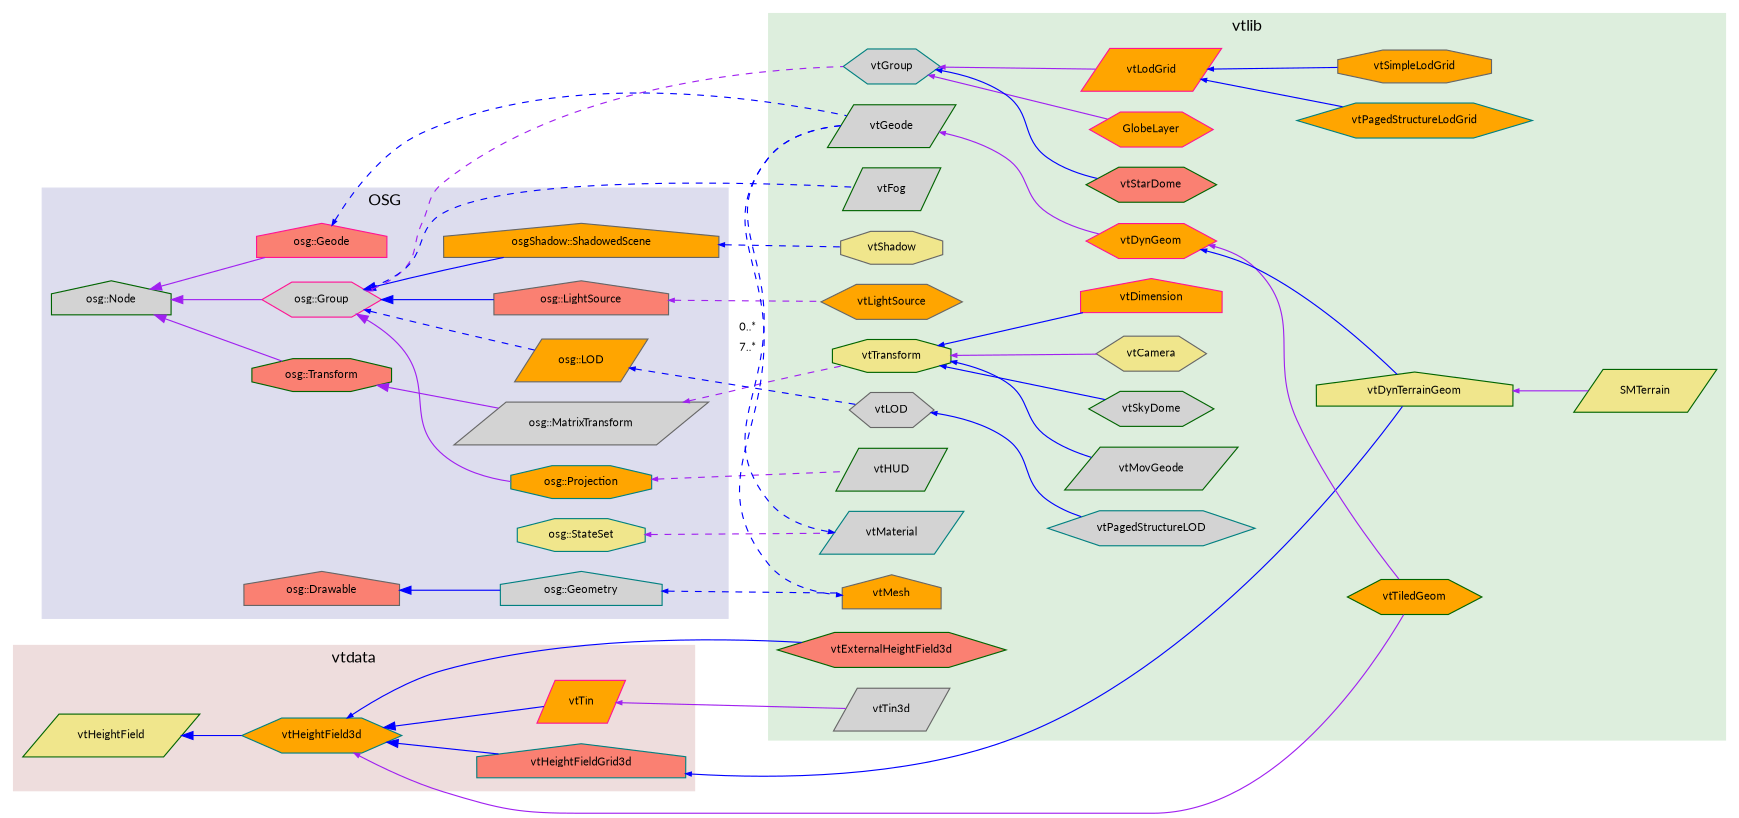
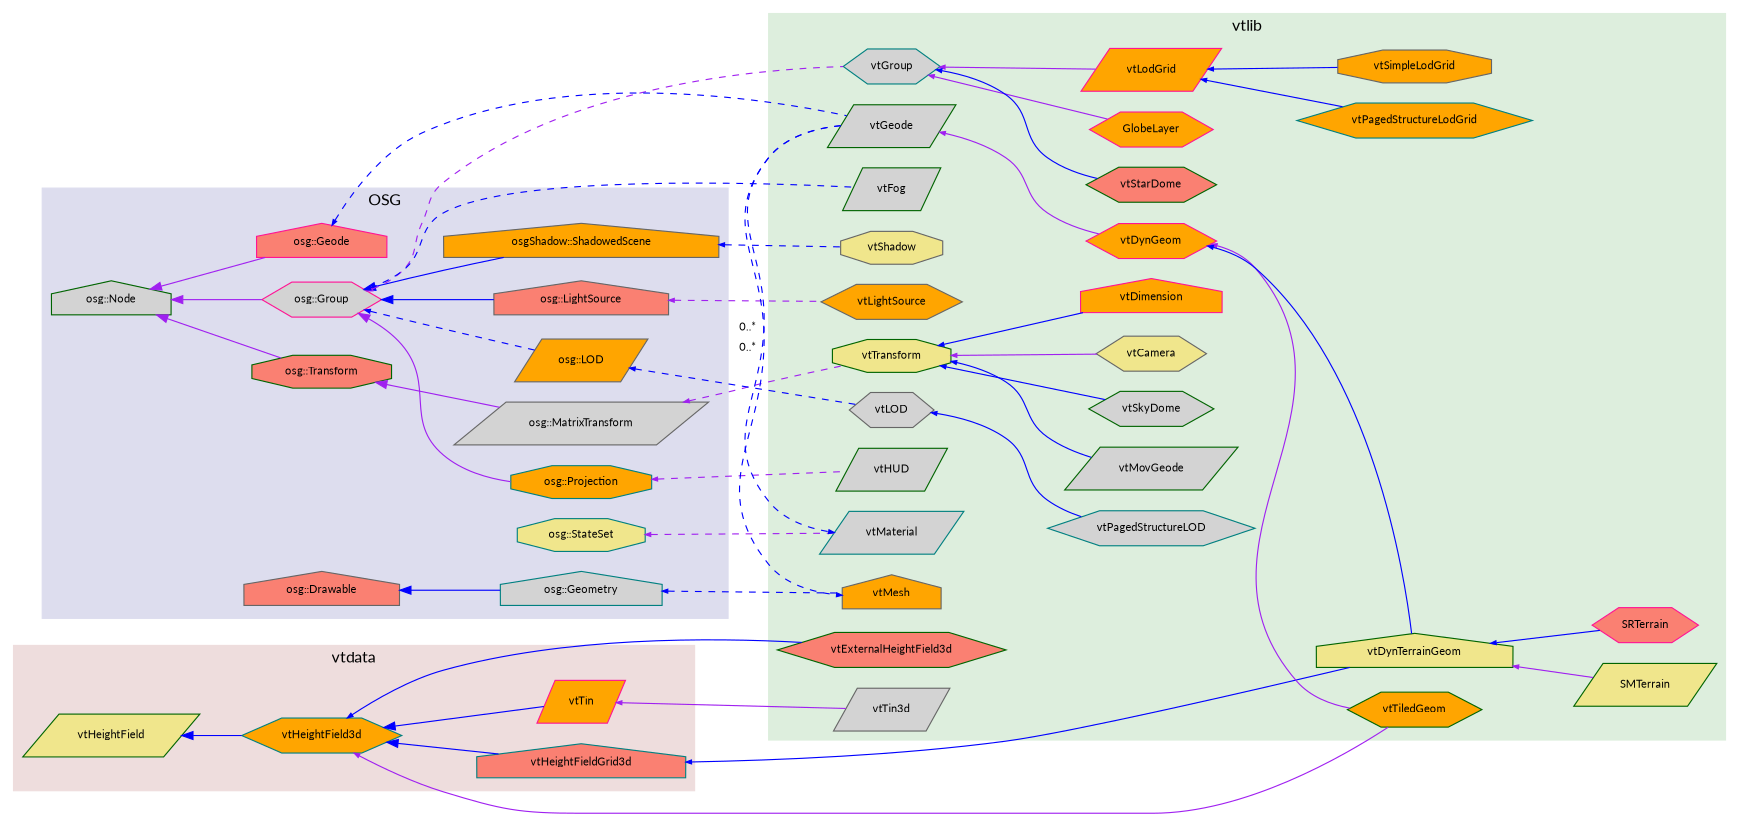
edge "vtGeode" -> "vtMesh": label "7..*" -> "0..*"
node "SRTerrain": added
